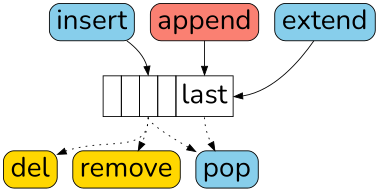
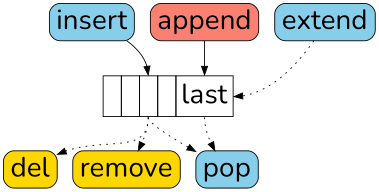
edge "extend" -> "last": style solid -> dotted
